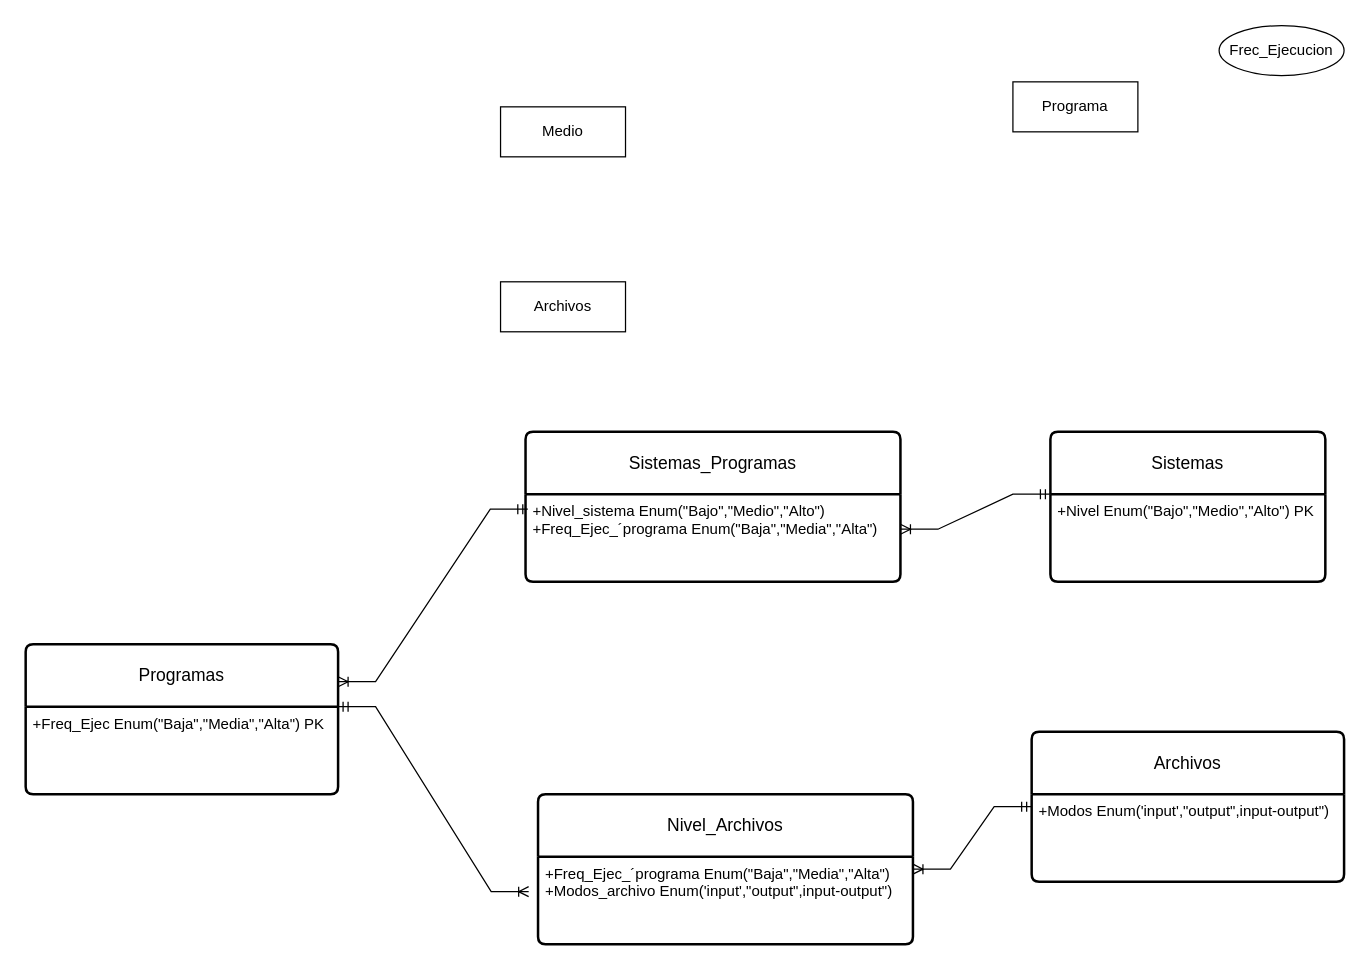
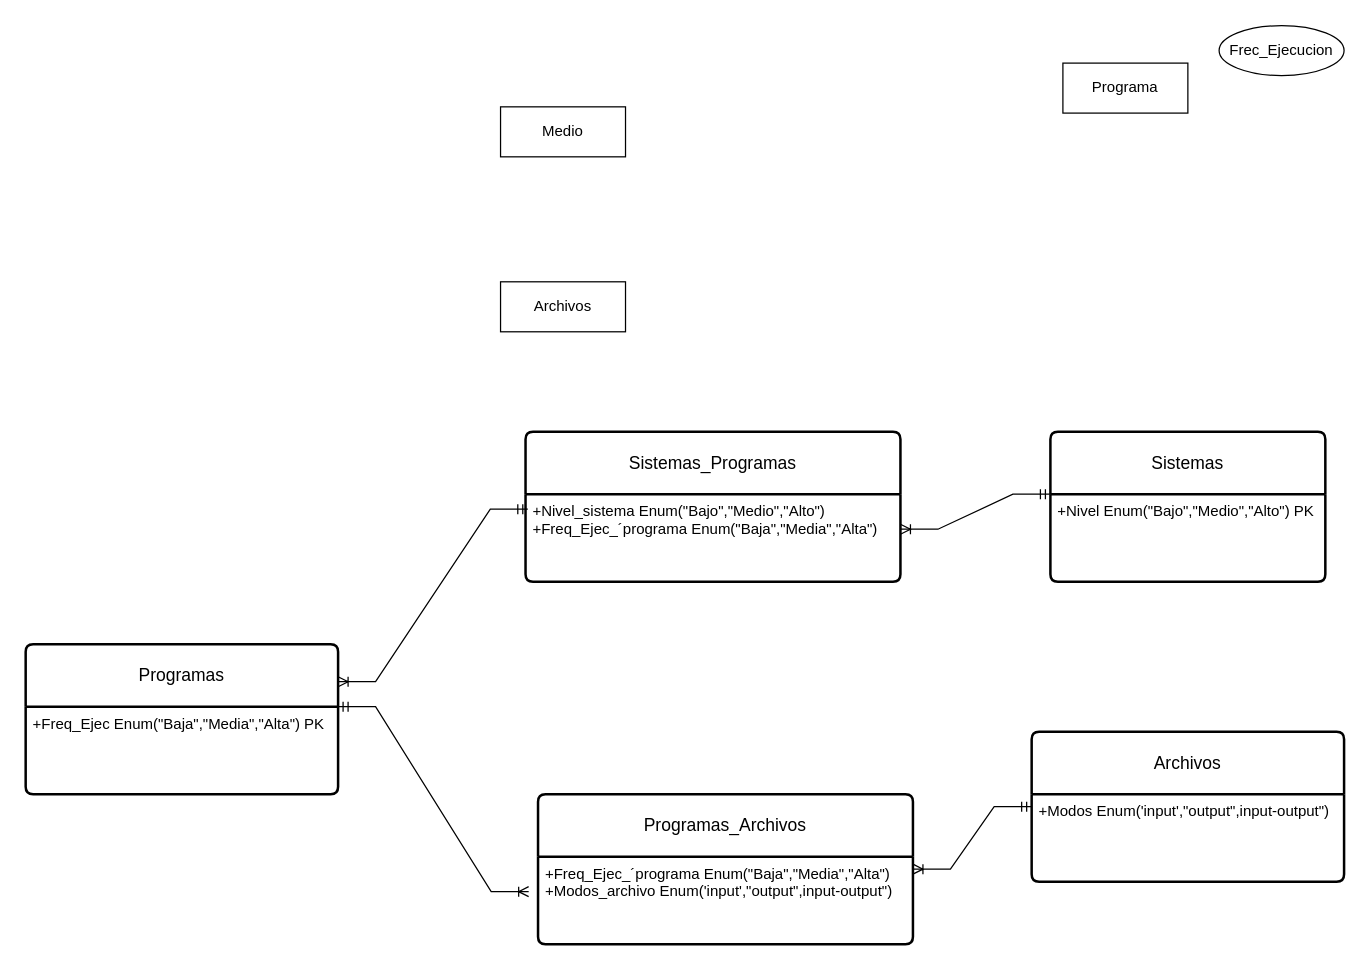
node "Programa": moved (1076, 107) -> (1126, 88)
node "Nivel_Archivos": label "Nivel_Archivos" -> "Programas_Archivos"
